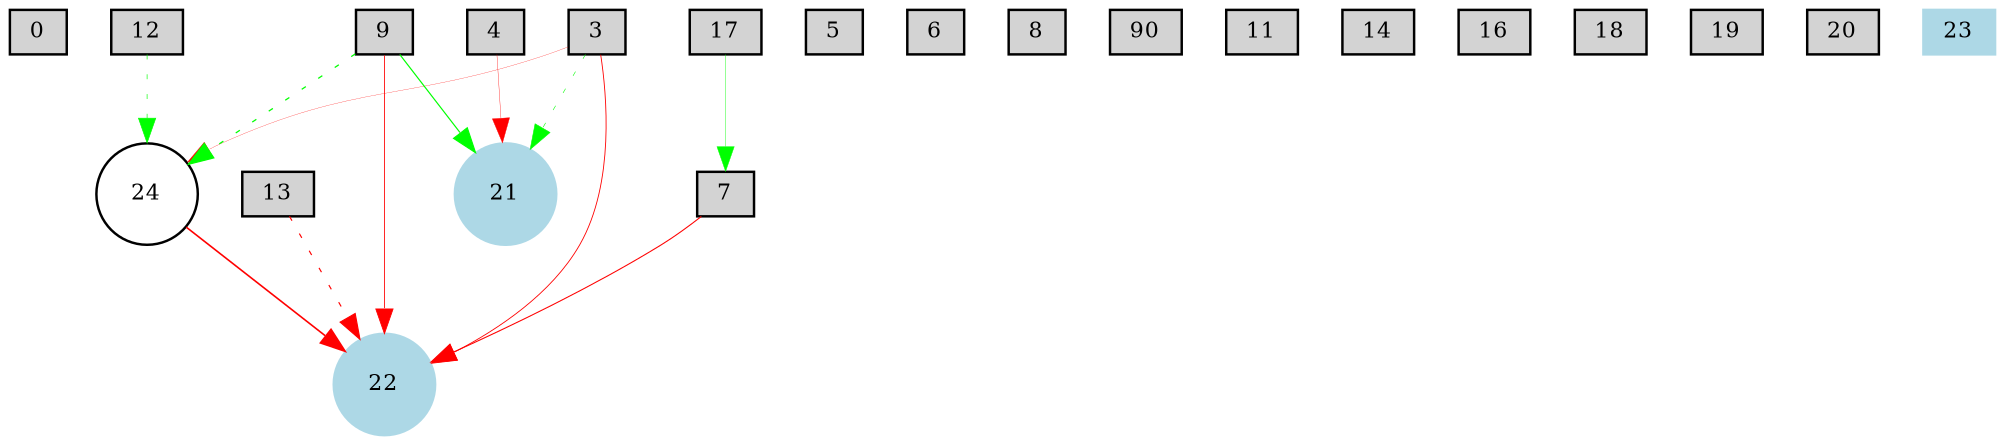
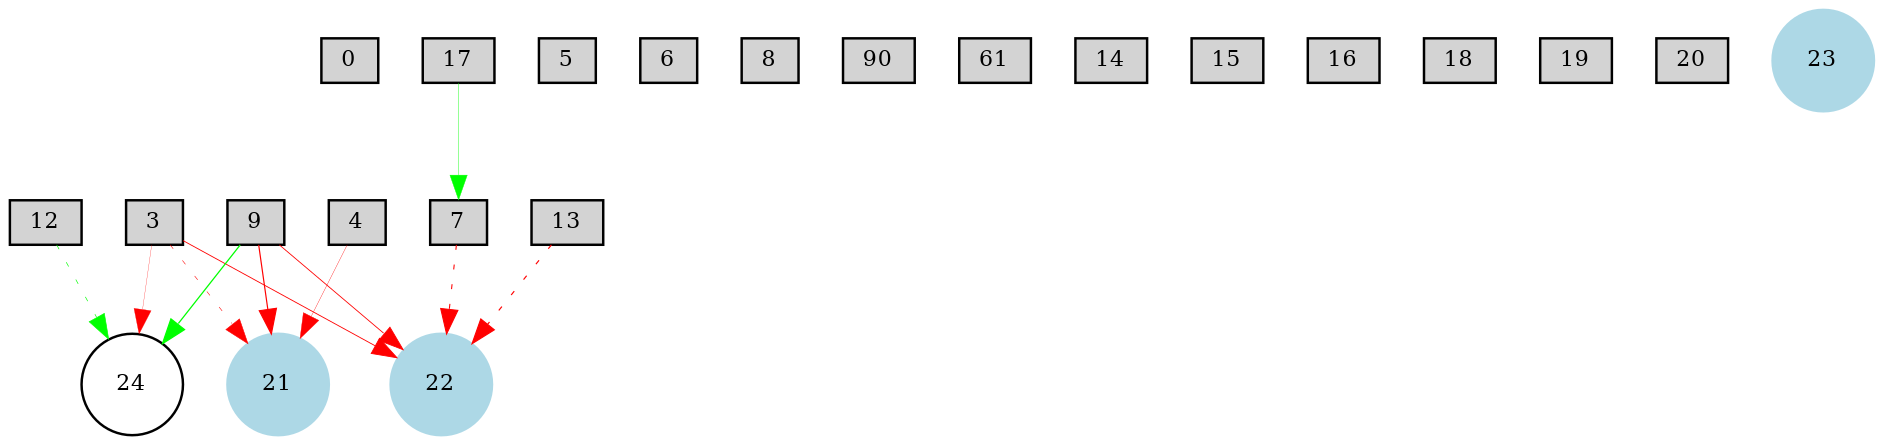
node "11": label "11" -> "61"
node "23": shape box -> circle
node "15": added
edge "3" -> "21": color green -> red
edge "9" -> "21": color green -> red
edge "9" -> "24": style dotted -> solid
edge "24" -> "22": removed
edge "7" -> "22": style solid -> dotted
